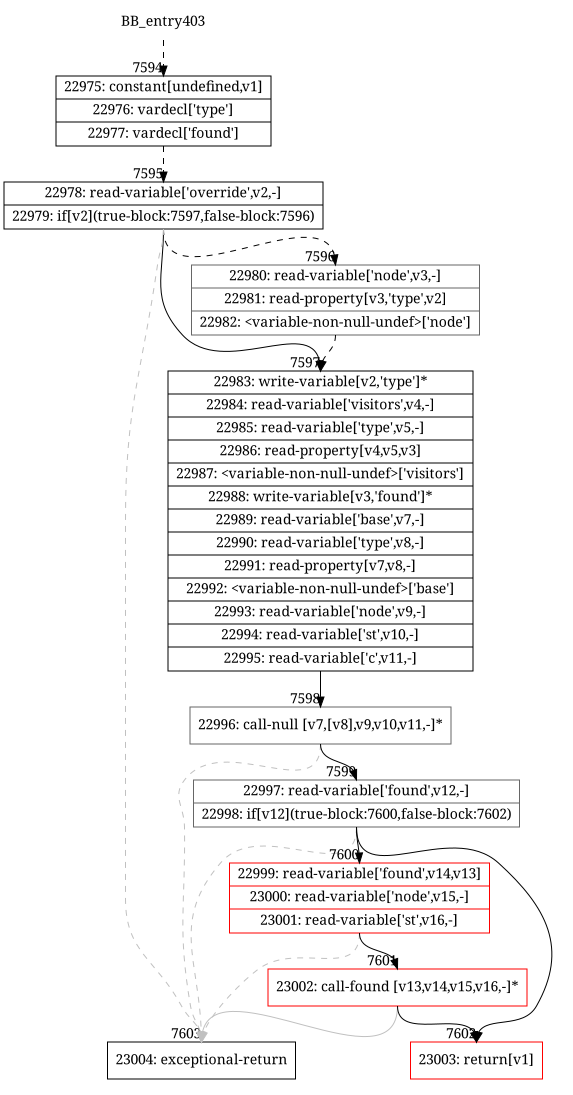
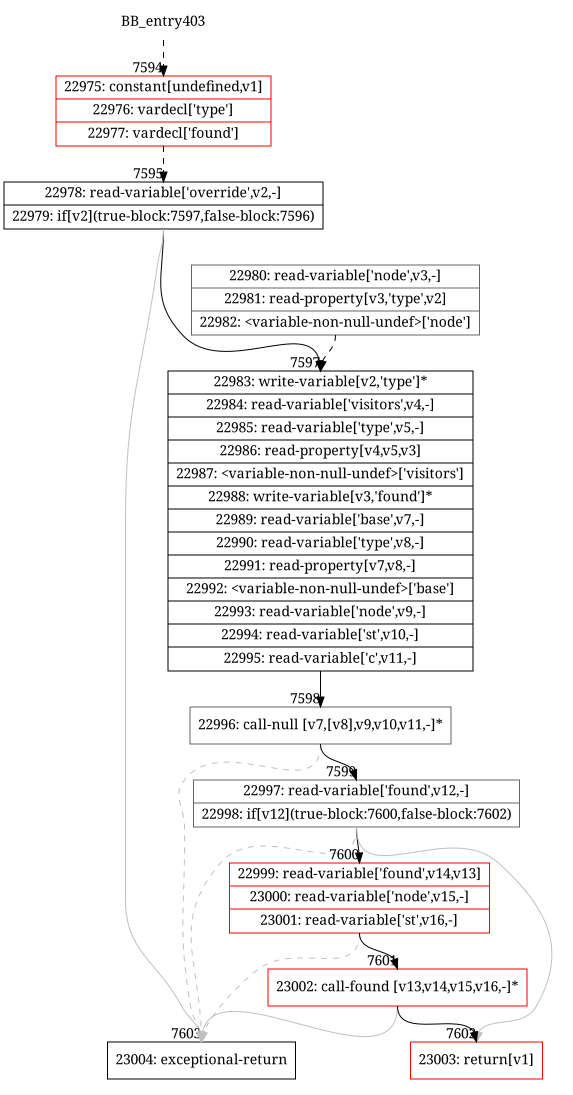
node "22975: constant[undefined,v1]": color black -> red
edge "22978: read-variable['override',v2,-]" -> "22980: read-variable['node',v3,-]": removed
edge "22978: read-variable['override',v2,-]" -> "23004: exceptional-return": style dashed -> solid
edge "22997: read-variable['found',v12,-]" -> "23003: return[v1]": color black -> gray
